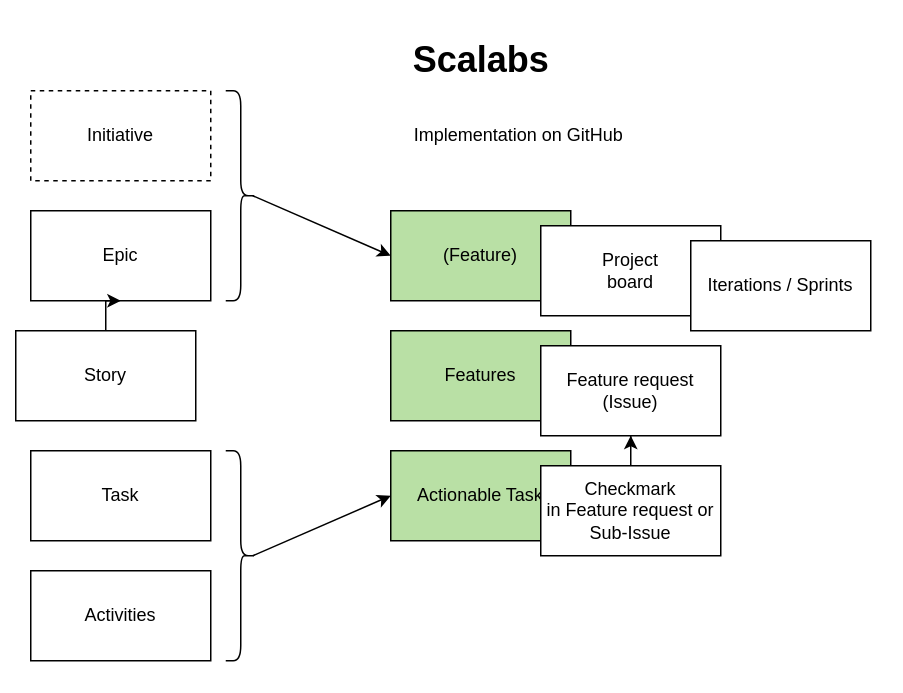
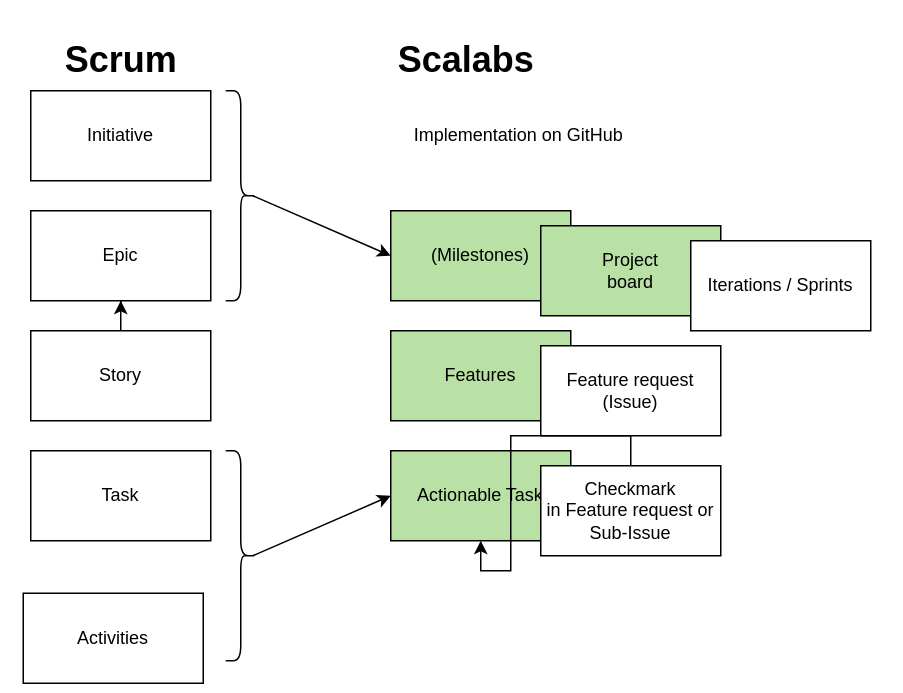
node "Scrum": added
node "Scalabs": moved (481, 61) -> (466, 61)
node "Initiative": style dashed -> solid
node "(Feature)": label "(Feature)" -> "(Milestones)"
node "Project board": fillcolor #ffffff -> #b9e0a5
node "Story": moved (106, 376) -> (121, 376)
edge "Checkmark in Feature request or Sub-Issue" -> "Feature request (Issue)": now "Checkmark in Feature request or Sub-Issue" -> "Actionable Task"
node "Activities": moved (121, 616) -> (113, 638)
